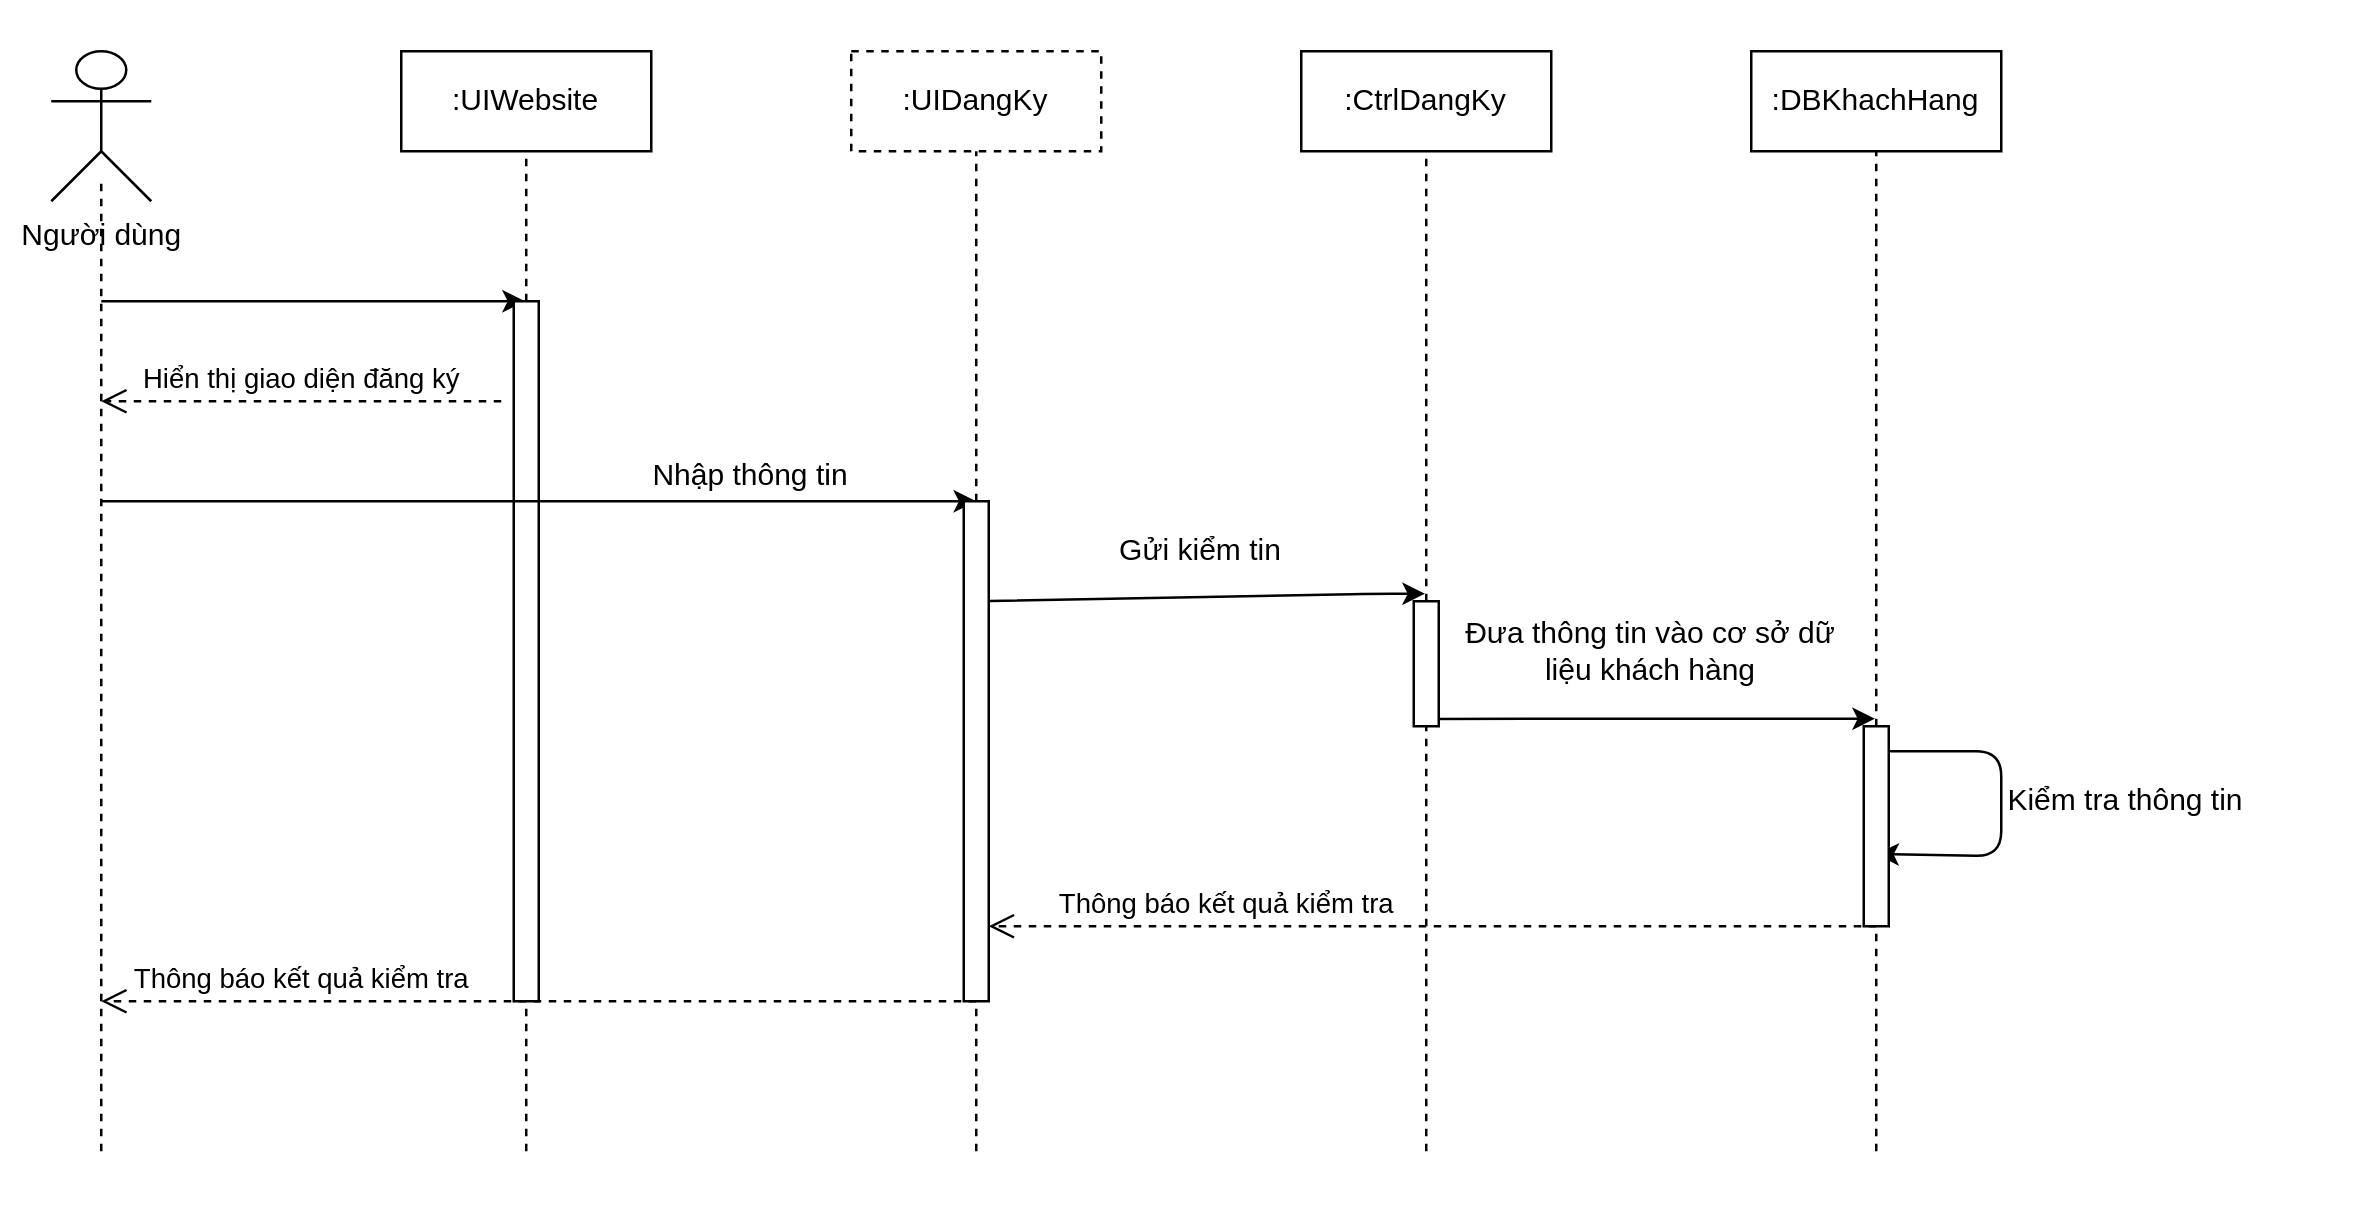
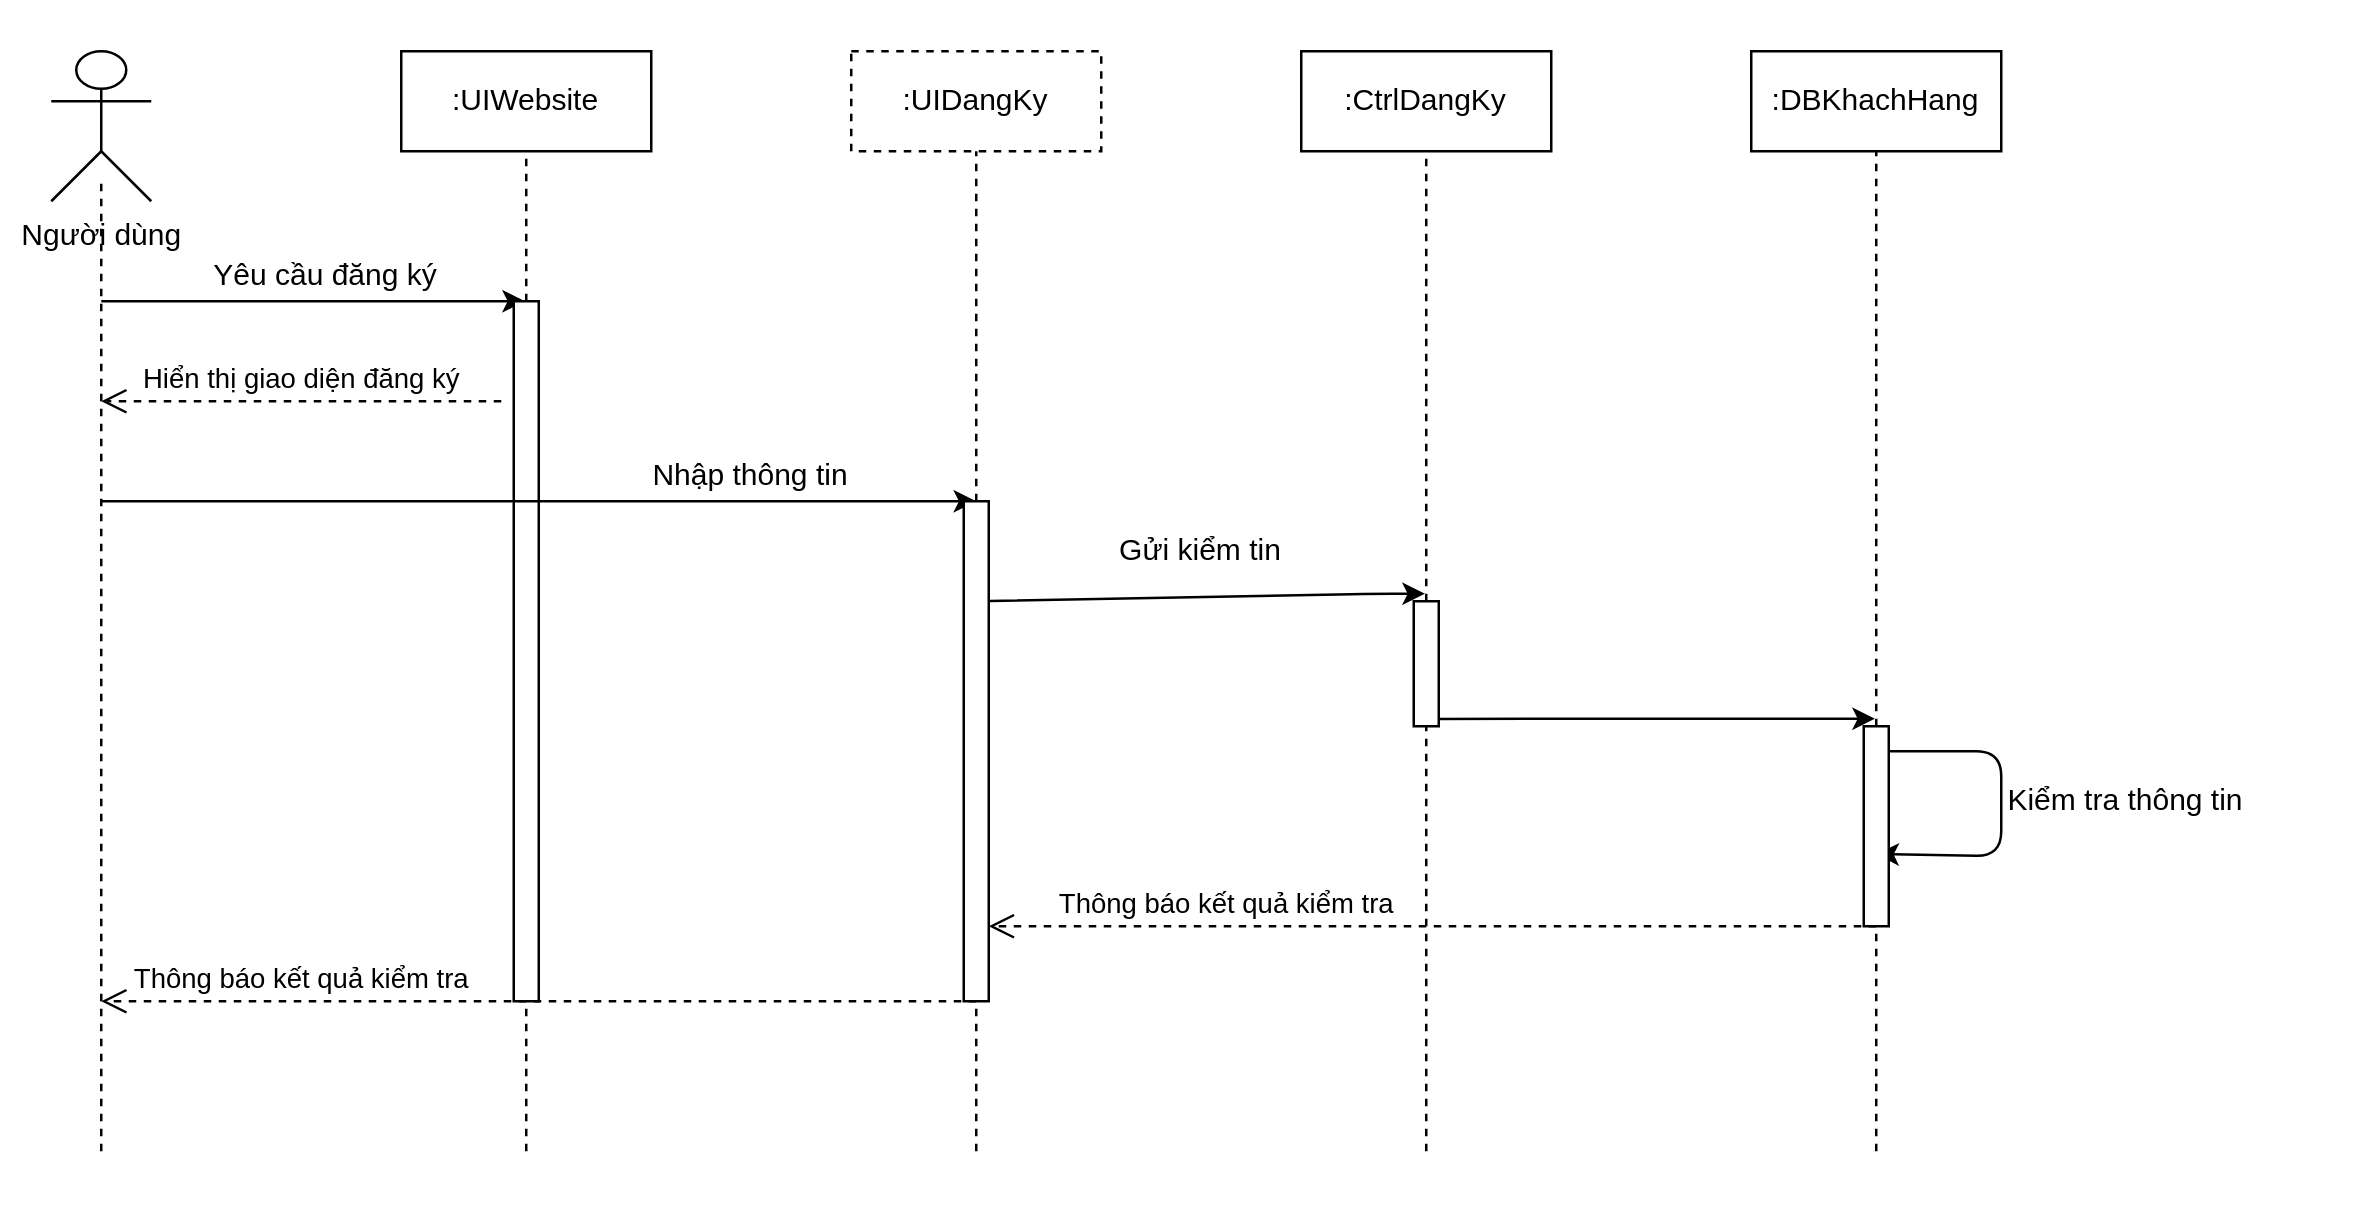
node "Yêu cầu đăng ký": added
node "Đưa thông tin vào cơ sở dữ liệu khách hàng": removed
